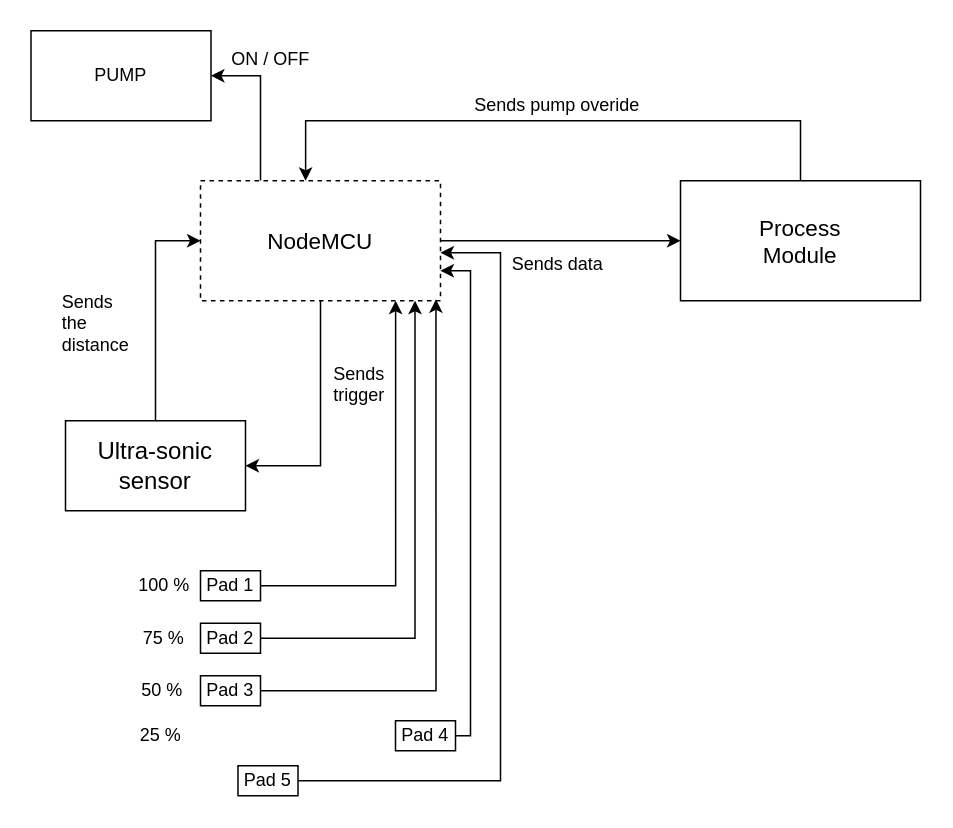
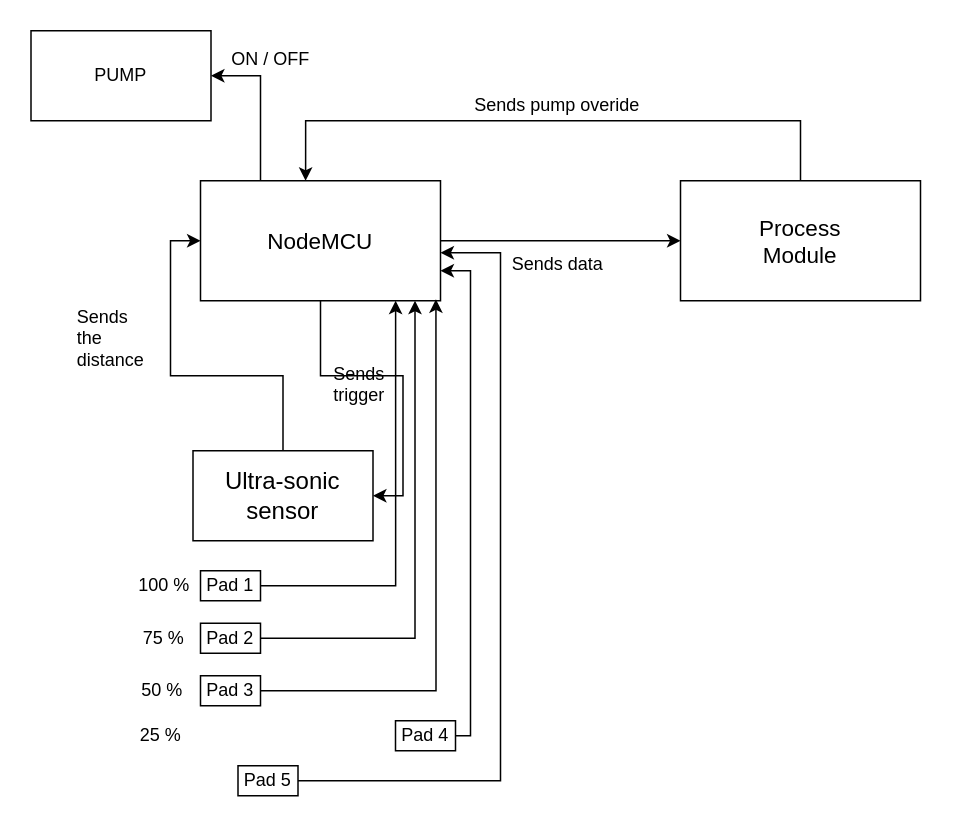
node "NodeMCU": style dashed -> solid
node "Sends the distance": moved (104, 317) -> (119, 332)
node "Ultra-sonic sensor": moved (155, 466) -> (283, 496)
